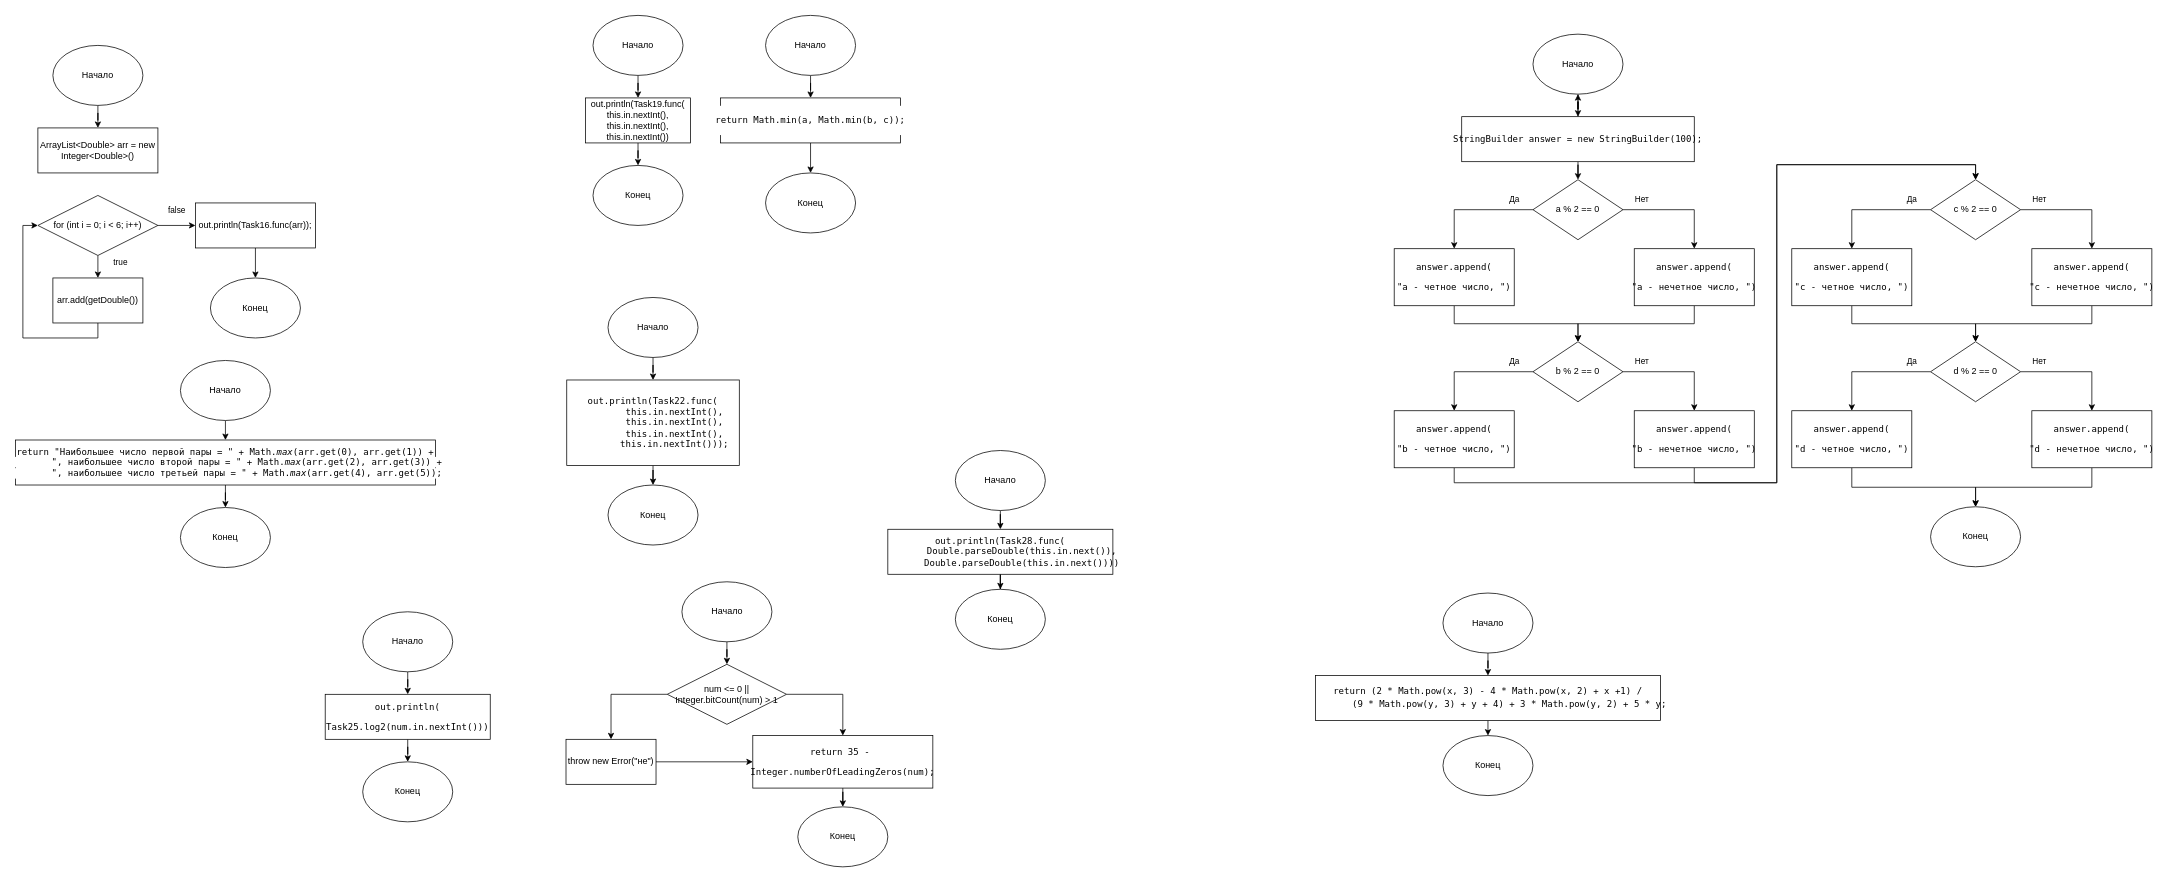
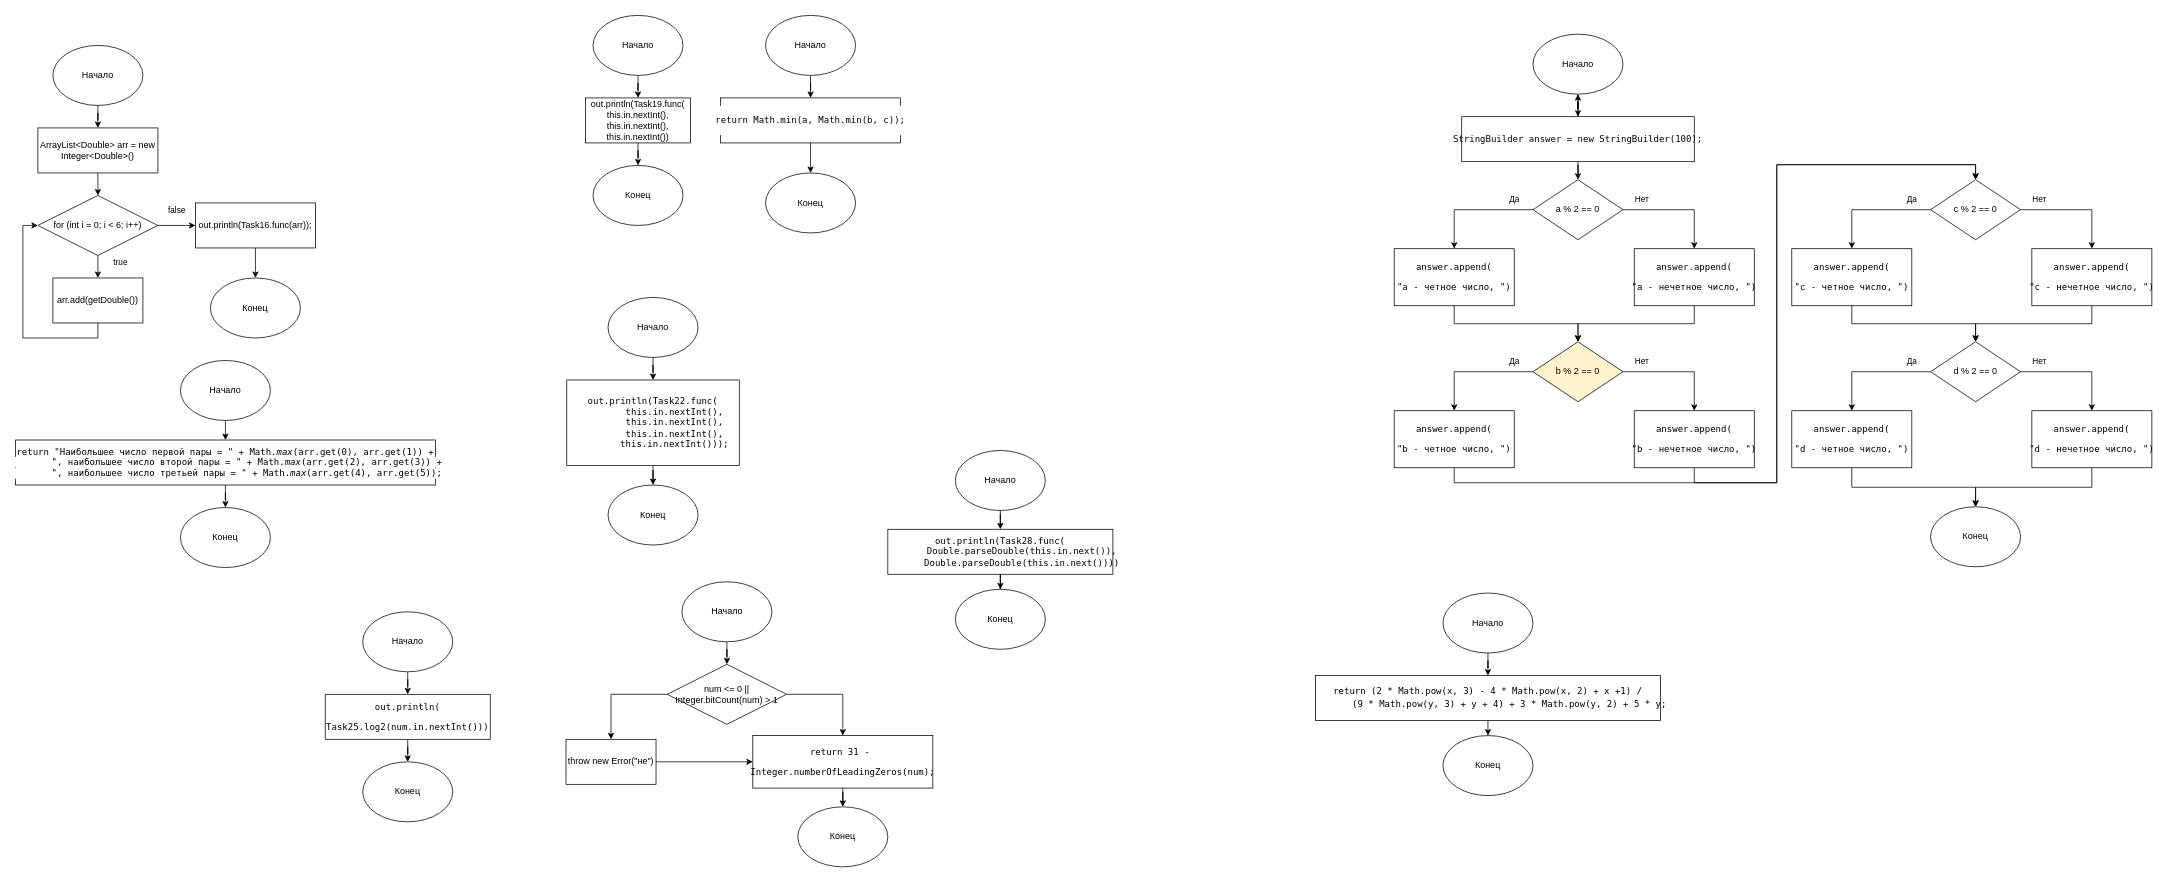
edge "ArrayList<Double> arr = new Integer<Double>()" -> "for (int i = 0; i < 6; i++)": added
node "b % 2 == 0": fillcolor #ffffff -> #fff2cc
node "return 35 - Integer.numberOfLeadingZeros(num);": label "return 35 - Integer.numberOfLeadingZeros(num);" -> "return 31 - Integer.numberOfLeadingZeros(num);"
